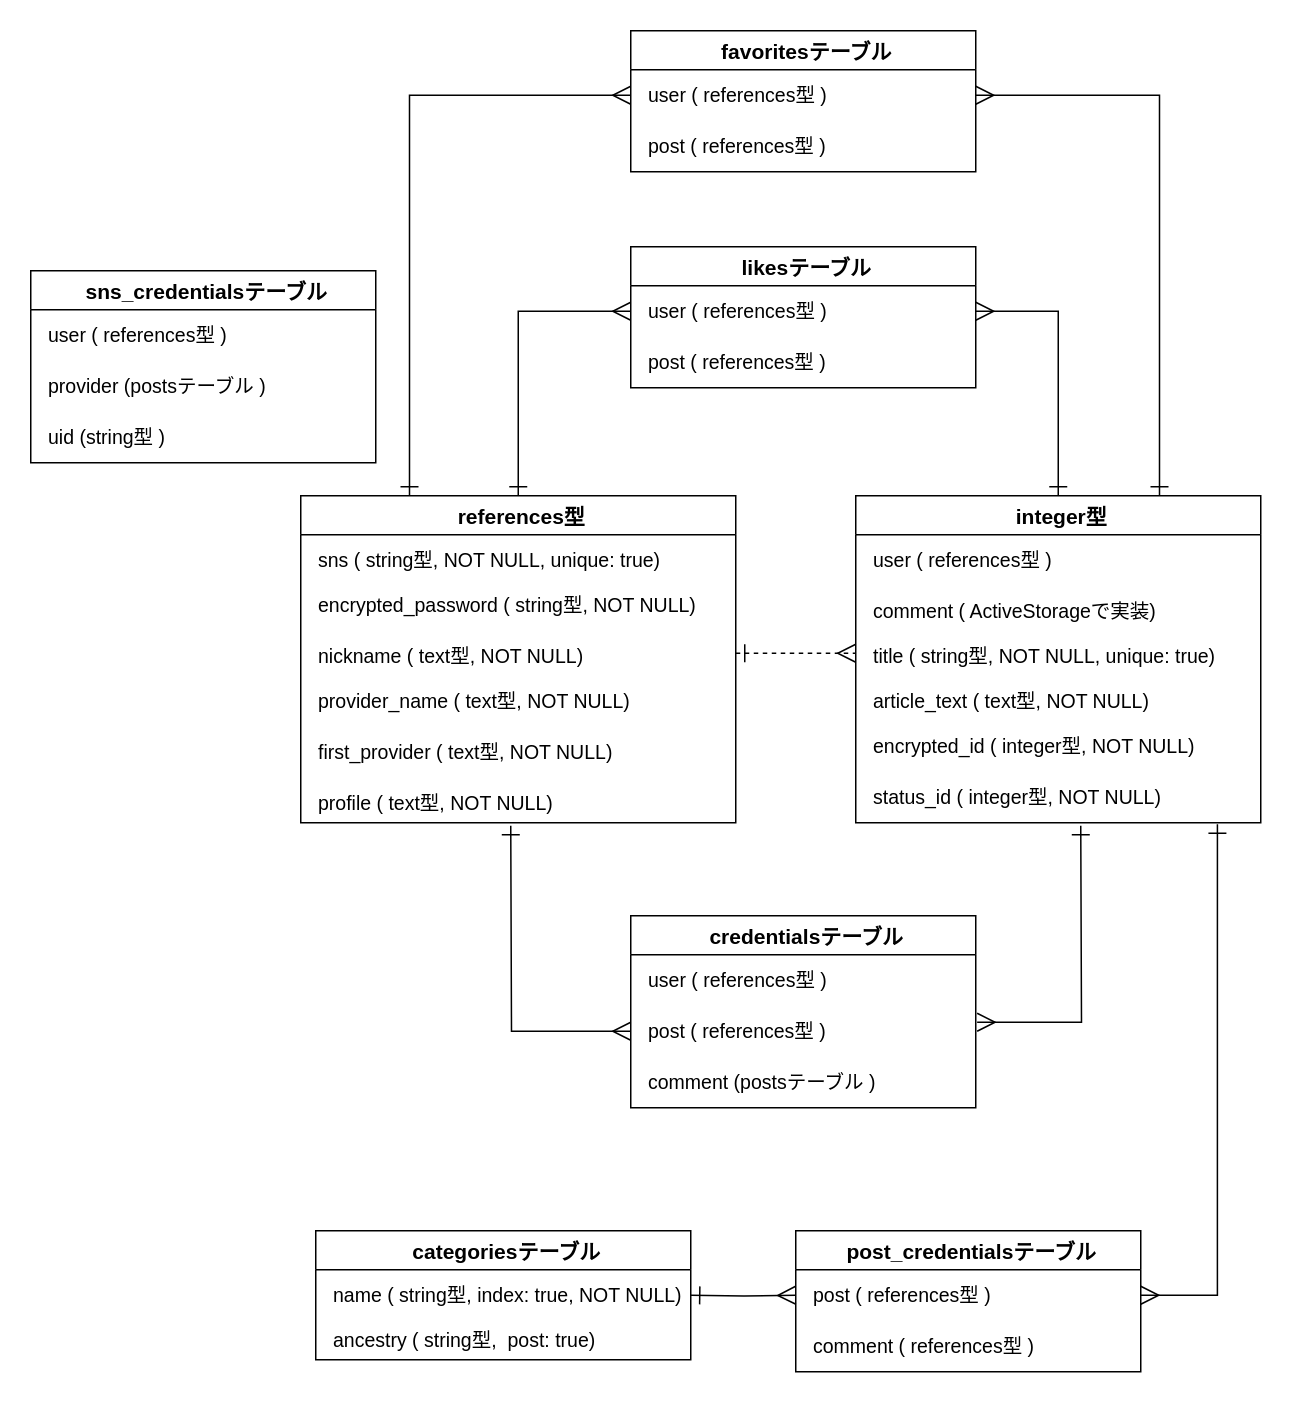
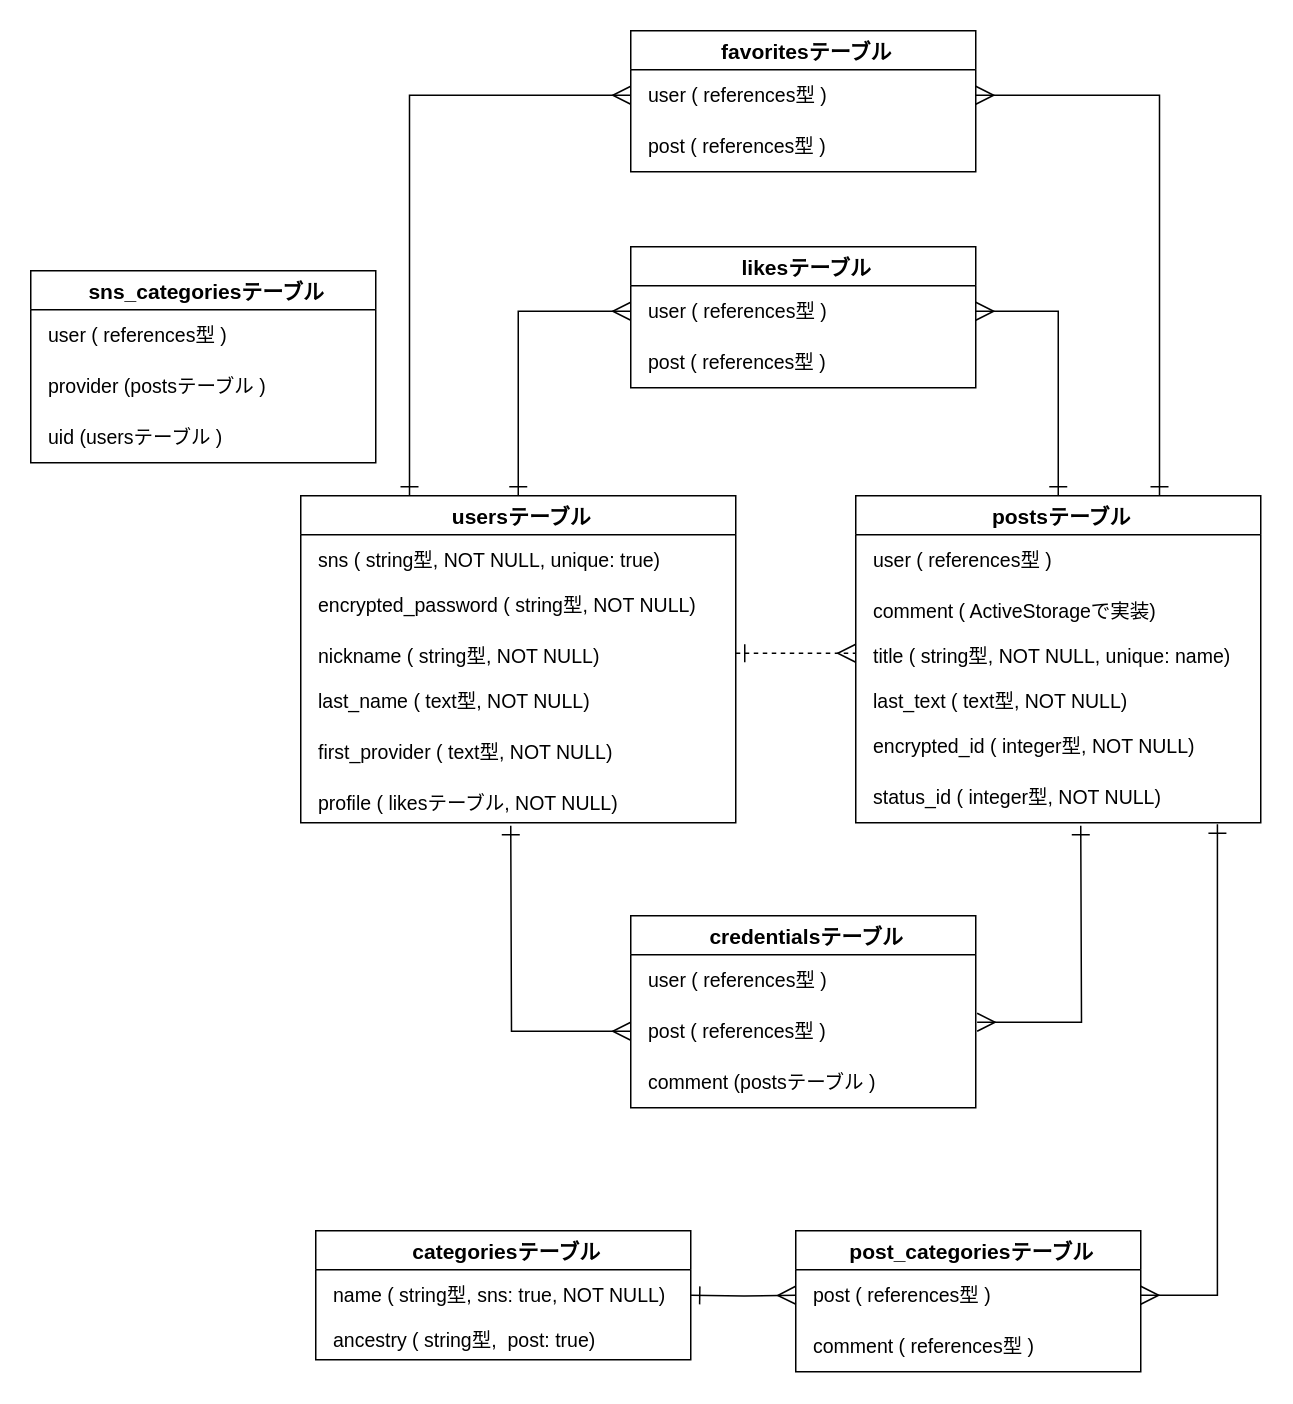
node "sns_credentialsテーブル": label "sns_credentialsテーブル" -> "sns_categoriesテーブル"
node "uid (string型 )": label "uid (string型 )" -> "uid (usersテーブル )"
node "references型": label "references型" -> "usersテーブル"
node "integer型": label "integer型" -> "postsテーブル"
node "nickname ( text型, NOT NULL)": label "nickname ( text型, NOT NULL)" -> "nickname ( string型, NOT NULL)"
node "title ( string型, NOT NULL, unique: true)": label "title ( string型, NOT NULL, unique: true)" -> "title ( string型, NOT NULL, unique: name)"
node "provider_name ( text型, NOT NULL)": label "provider_name ( text型, NOT NULL)" -> "last_name ( text型, NOT NULL)"
node "article_text ( text型, NOT NULL)": label "article_text ( text型, NOT NULL)" -> "last_text ( text型, NOT NULL)"
node "profile ( text型, NOT NULL)": label "profile ( text型, NOT NULL)" -> "profile ( likesテーブル, NOT NULL)"
node "post_credentialsテーブル": label "post_credentialsテーブル" -> "post_categoriesテーブル"
node "name ( string型, index: true, NOT NULL)": label "name ( string型, index: true, NOT NULL)" -> "name ( string型, sns: true, NOT NULL)"
